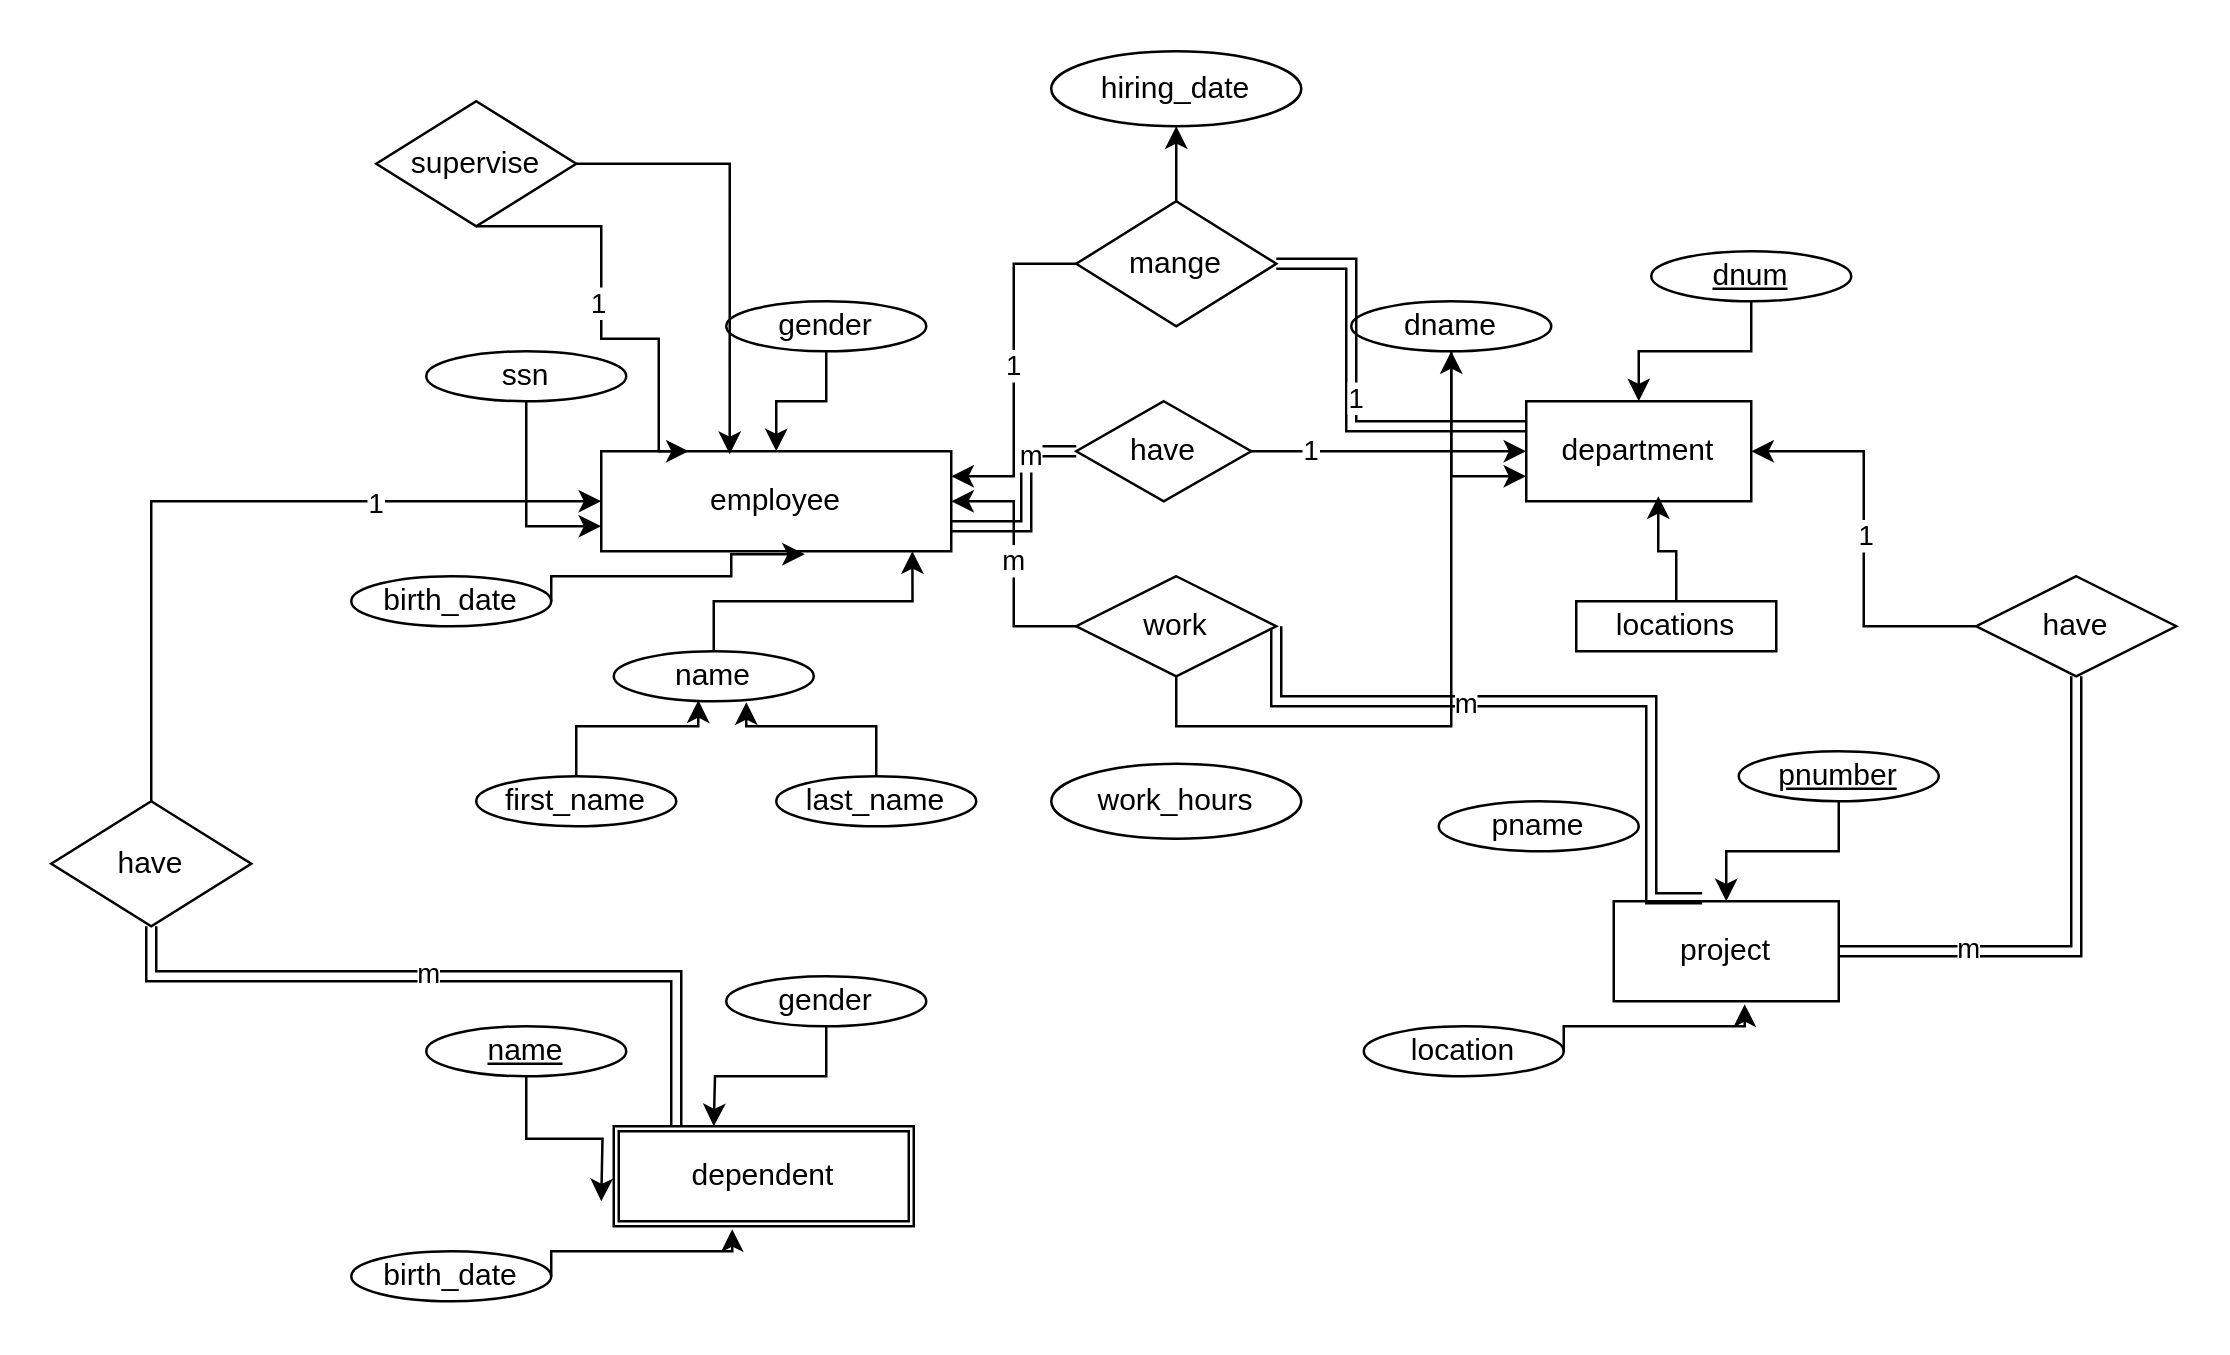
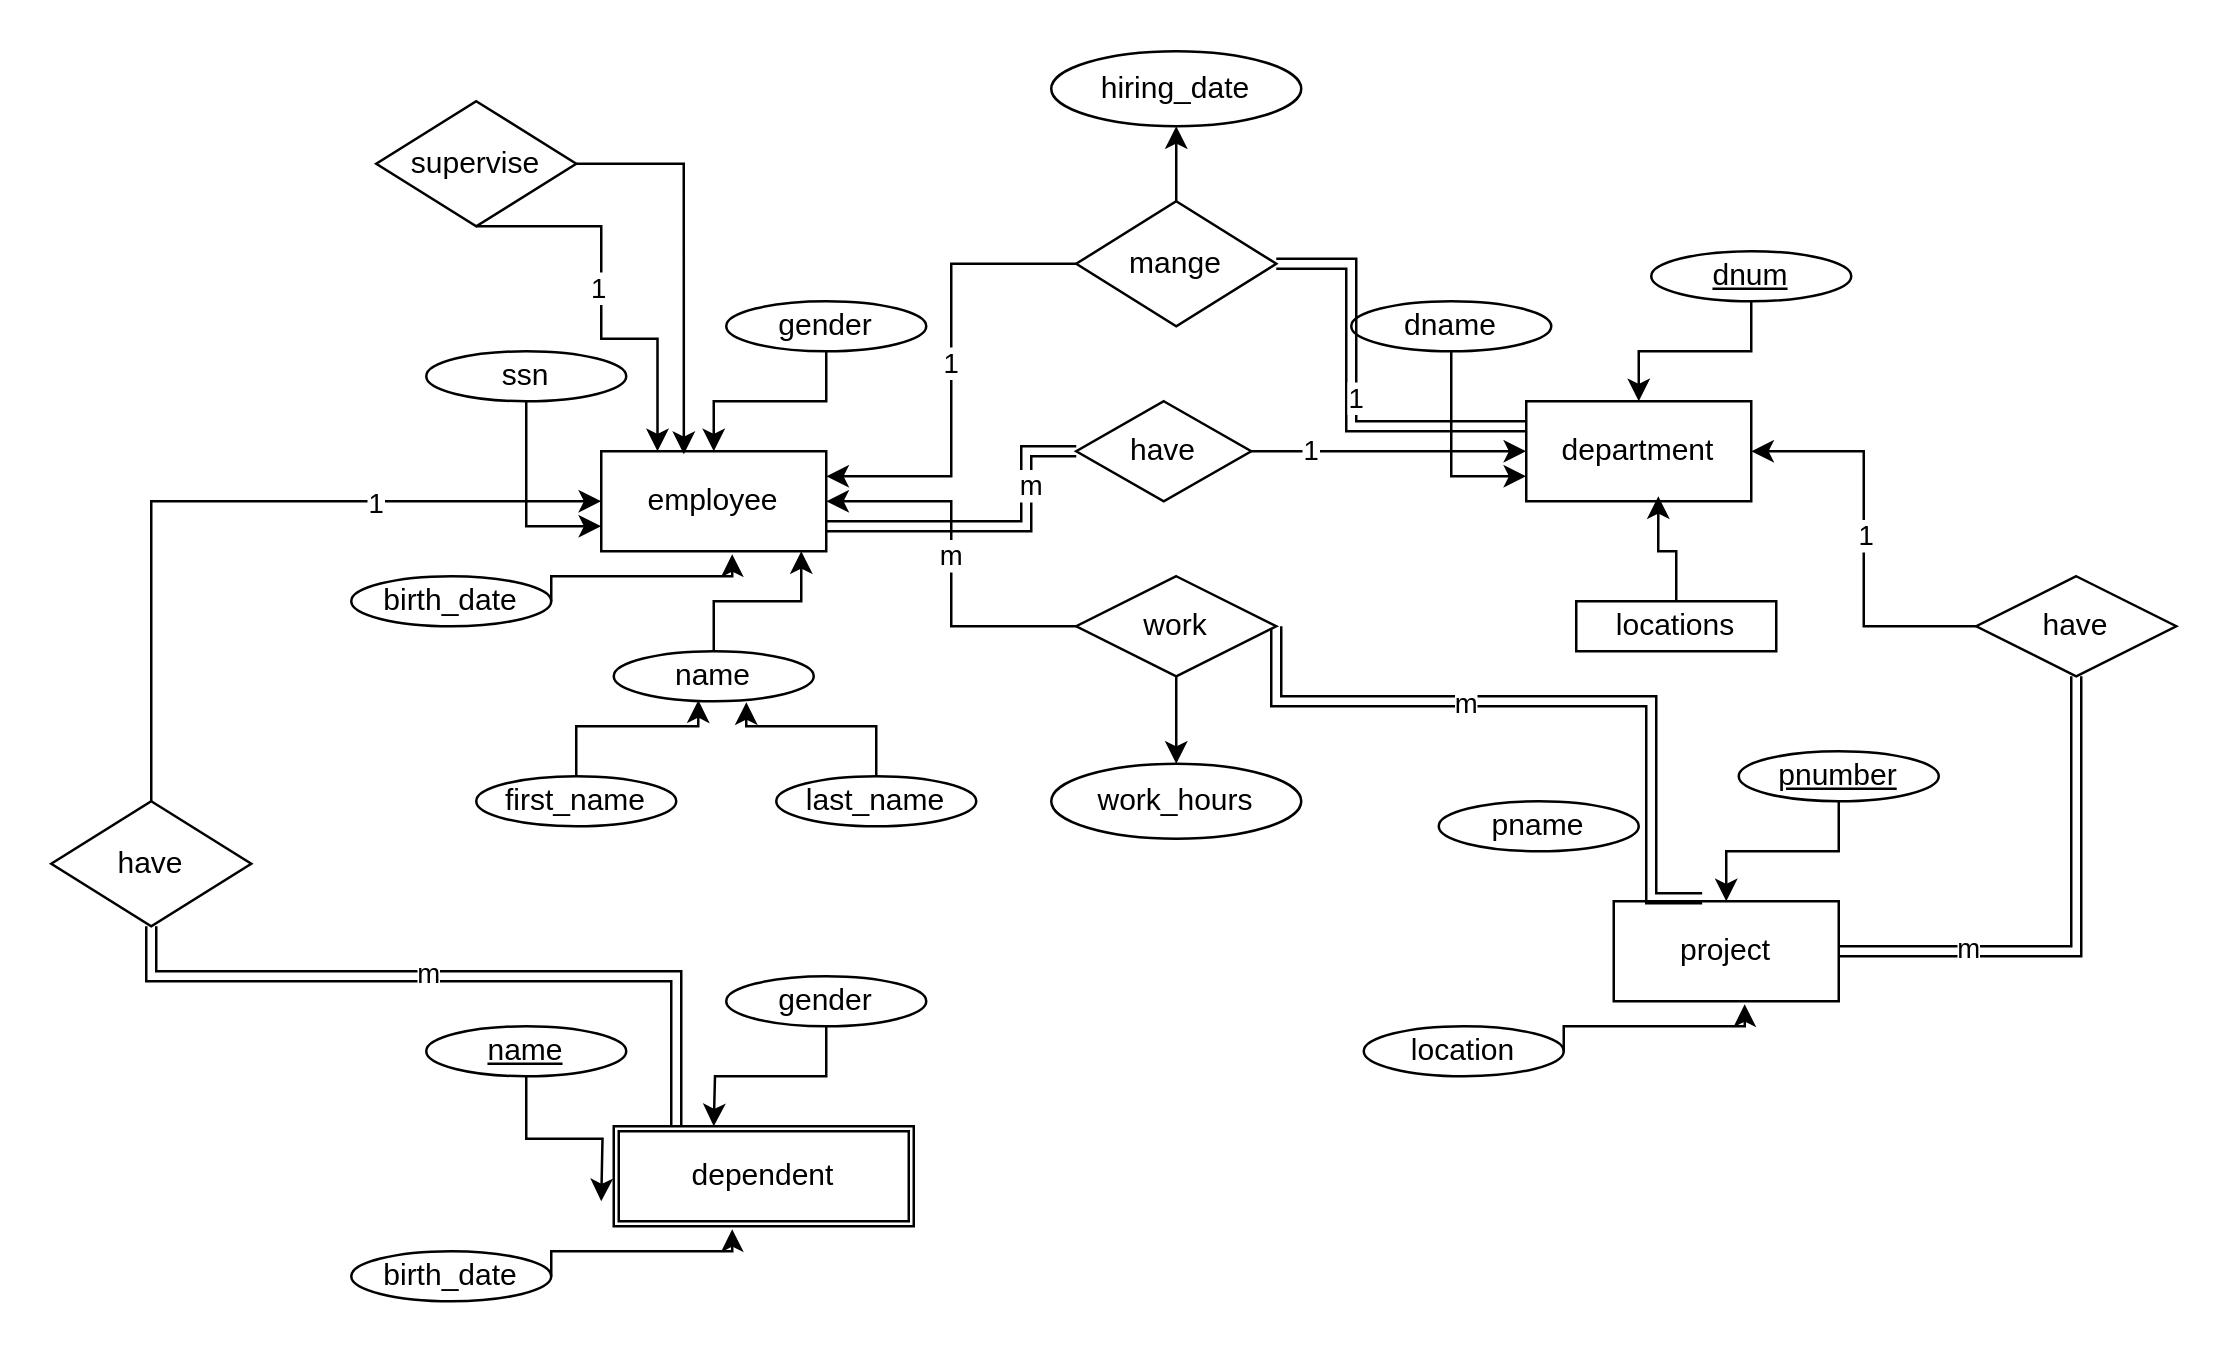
node "employee": size 350x100 -> 225x100
edge "work" -> "dname": now "work" -> "work_hours"
